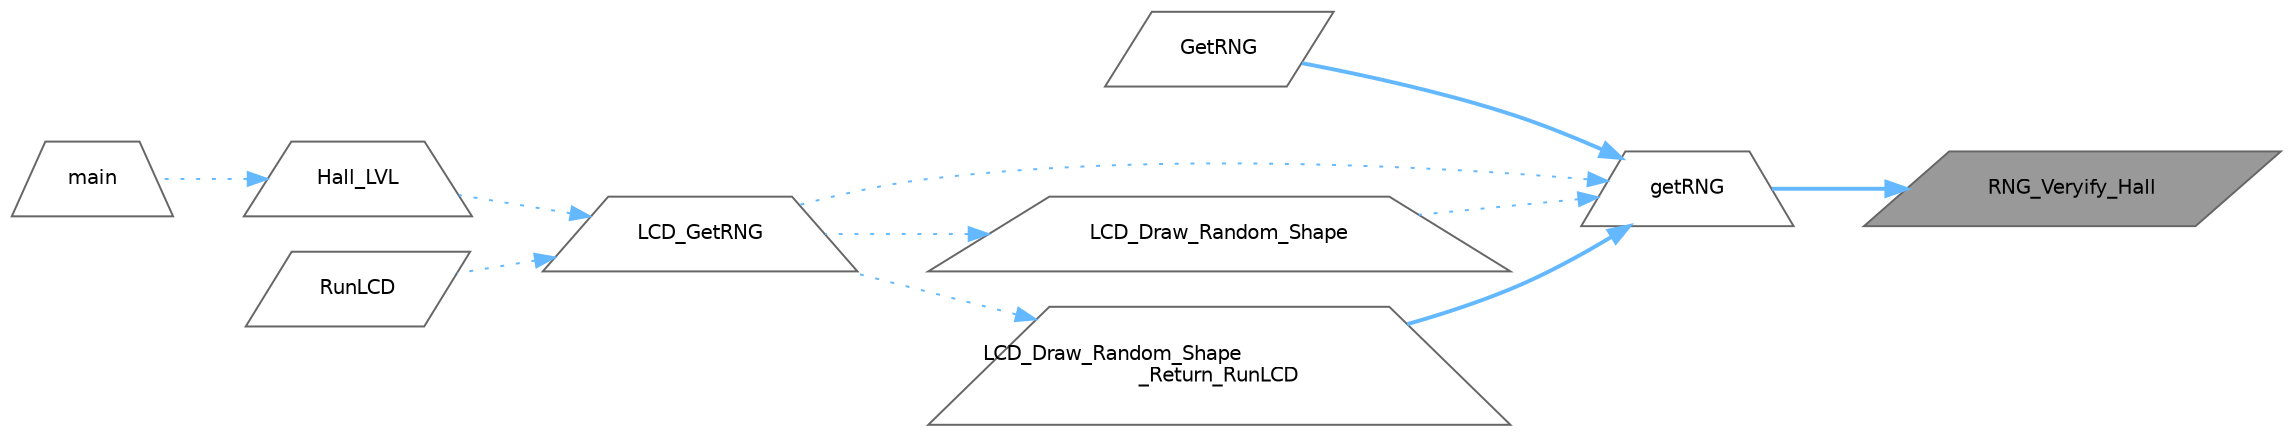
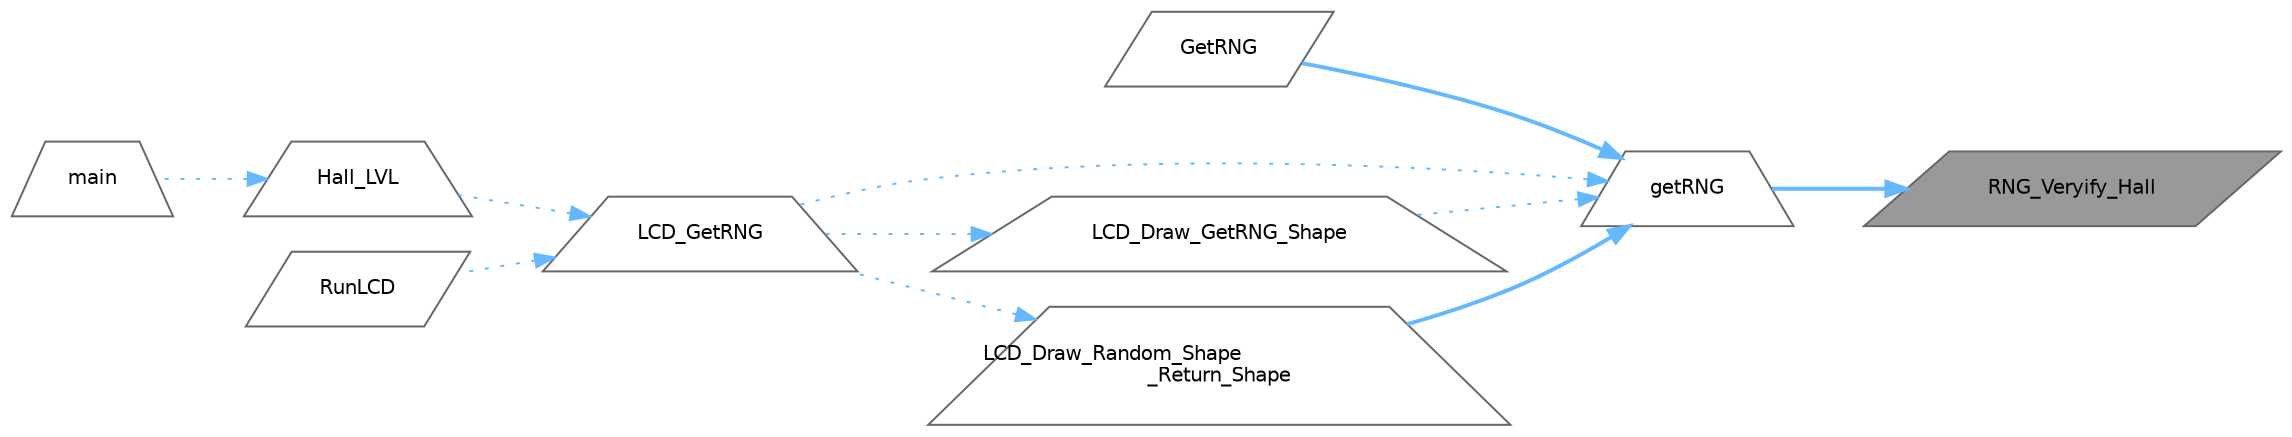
node "LCD_Draw_Random_Shape": label "LCD_Draw_Random_Shape" -> "LCD_Draw_GetRNG_Shape"
node "LCD_Draw_Random_Shape _Return_RunLCD": label "LCD_Draw_Random_Shape _Return_RunLCD" -> "LCD_Draw_Random_Shape _Return_Shape"
